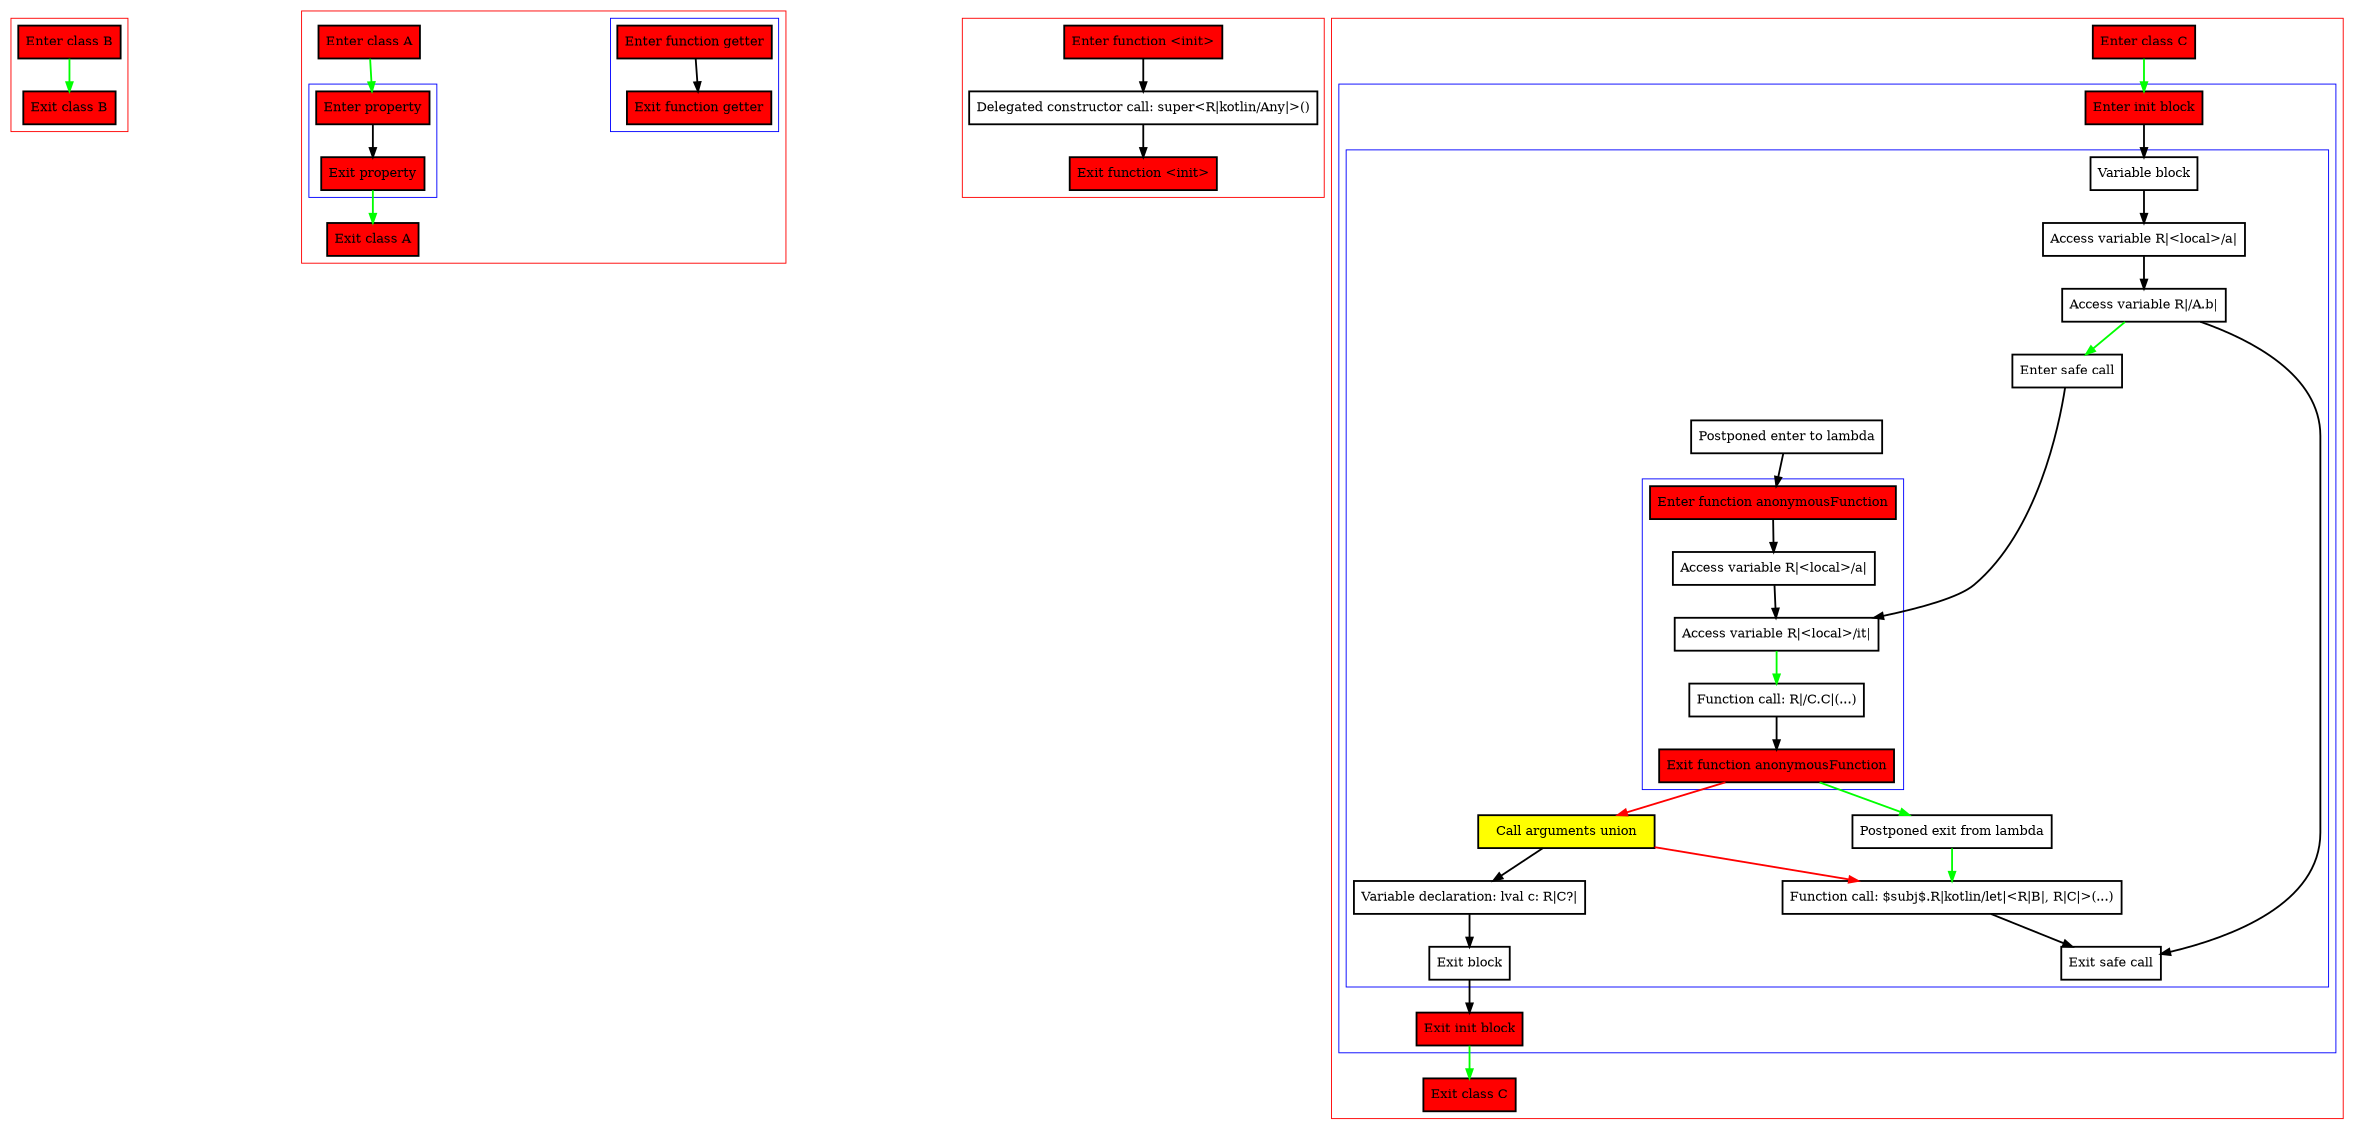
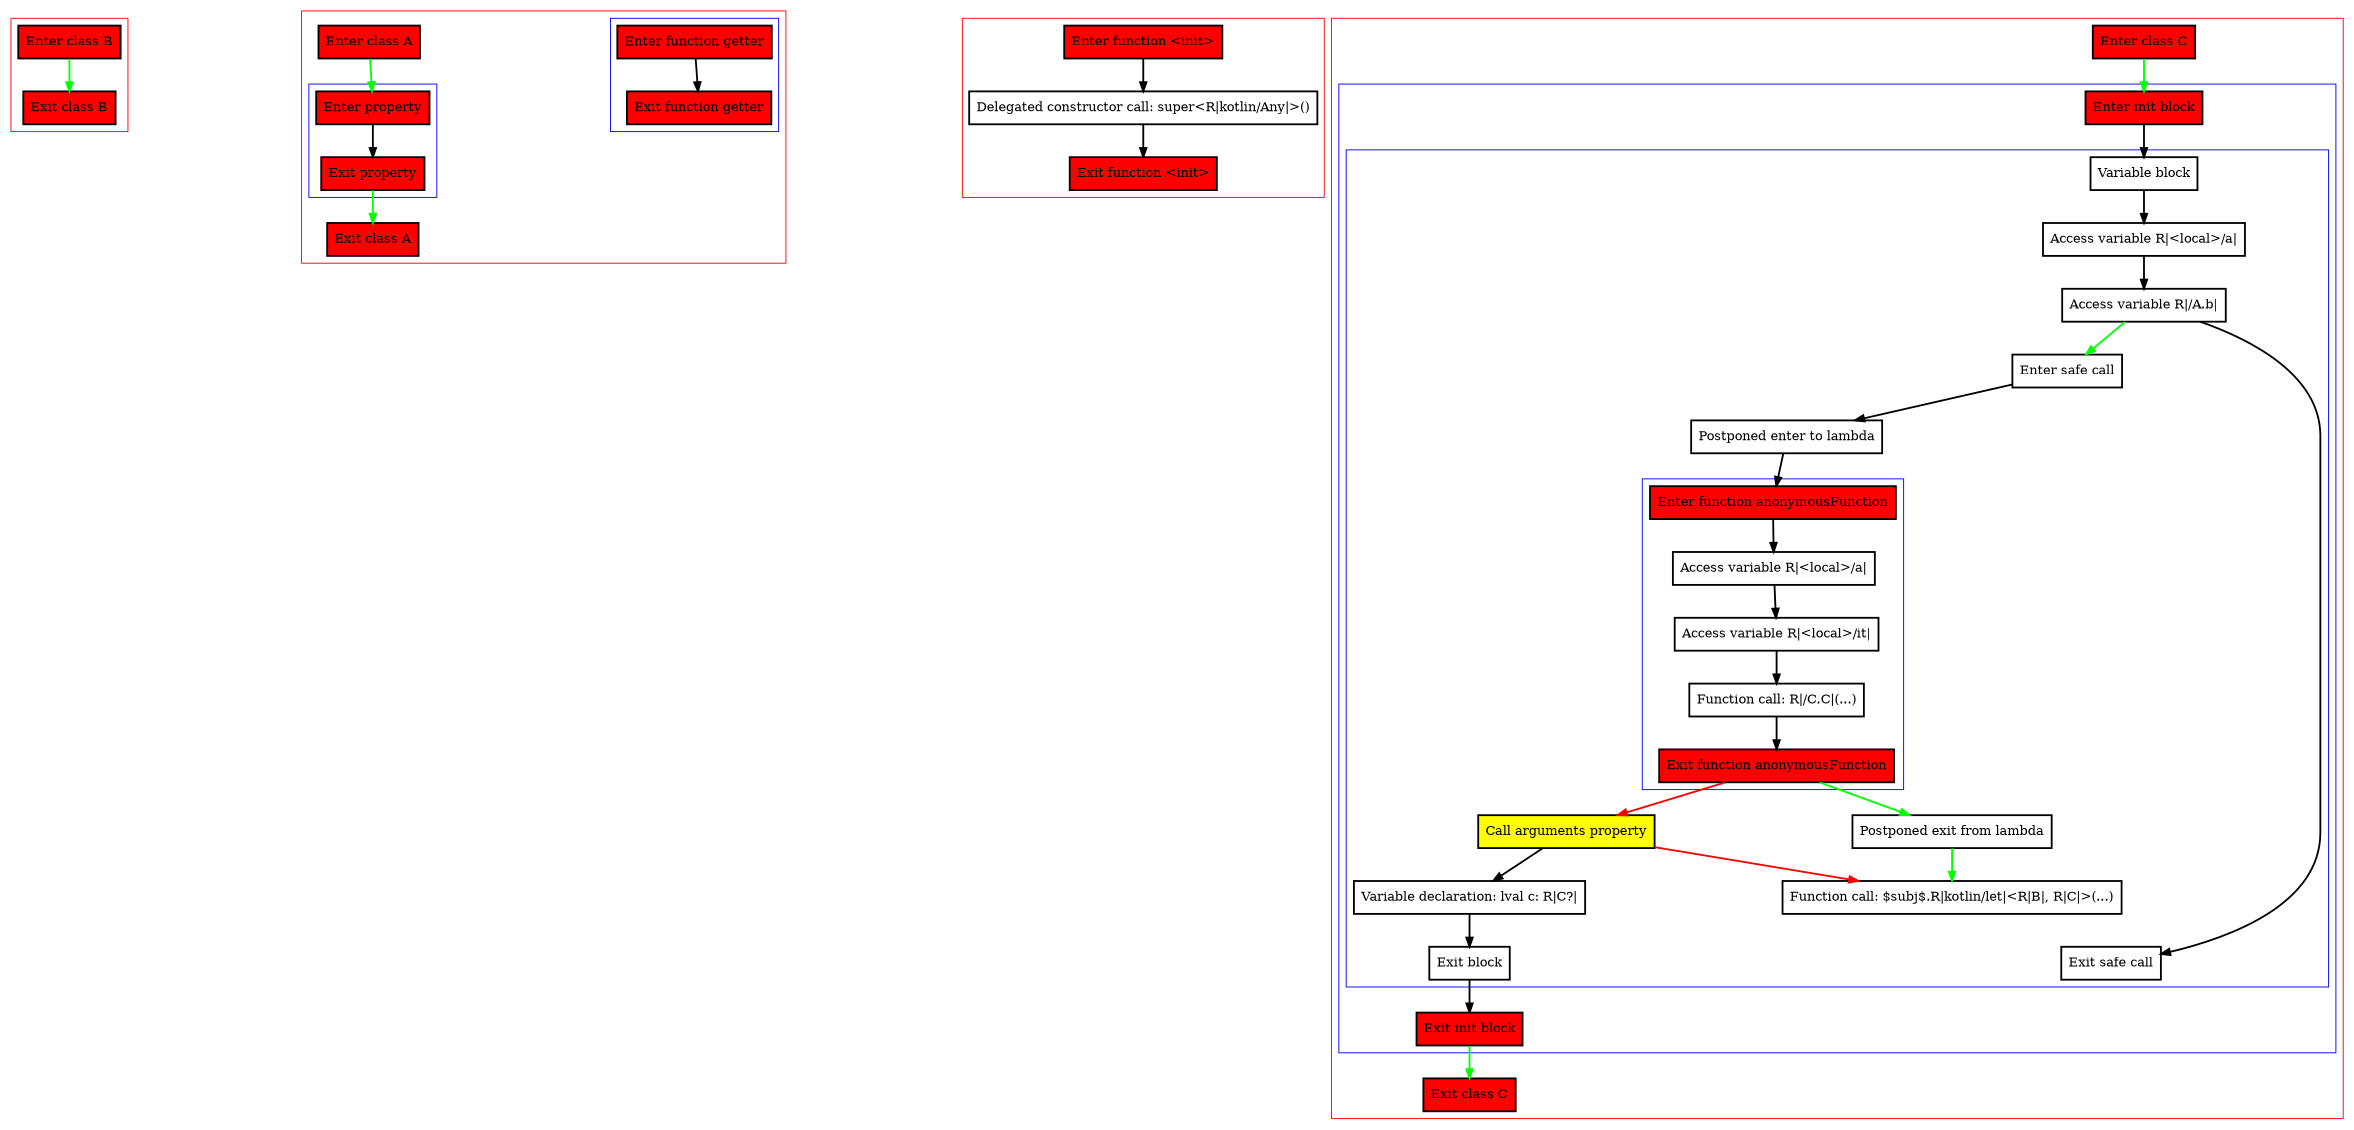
edge "Enter safe call" -> "Access variable R|<local>/it|": now "Enter safe call" -> "Postponed enter to lambda"
edge "Access variable R|<local>/it|" -> "Function call: R|/C.C|(...)": color green -> black
node "Call arguments union": label "Call arguments union" -> "Call arguments property"
edge "Function call: $subj$.R|kotlin/let|<R|B|, R|C|>(...)" -> "Exit safe call": removed
